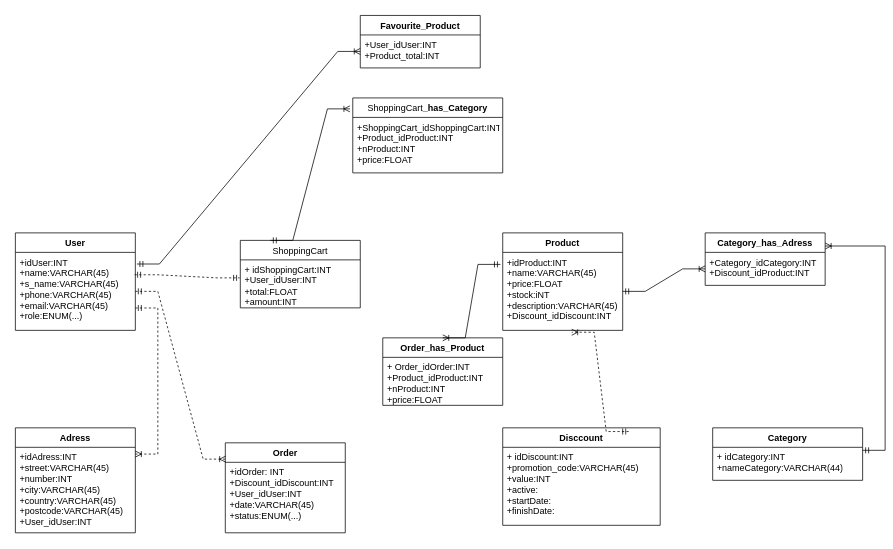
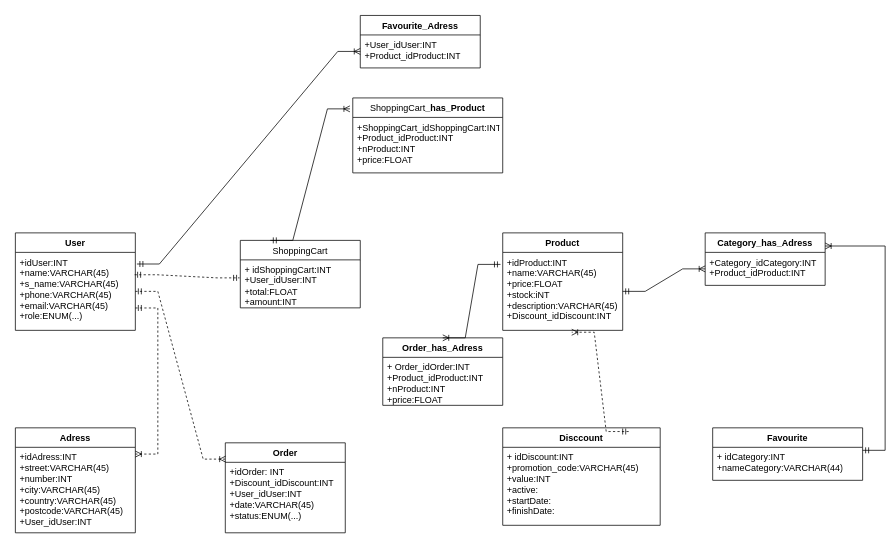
node "Favourite_Product": label "Favourite_Product" -> "Favourite_Adress"
node "+User_idUser:INT +Product_total:INT": label "+User_idUser:INT +Product_total:INT" -> "+User_idUser:INT +Product_idProduct:INT"
node "ShoppingCart_has_Category": label "ShoppingCart_has_Category" -> "ShoppingCart_has_Product"
node "+Category_idCategory:INT +Discount_idProduct:INT": label "+Category_idCategory:INT +Discount_idProduct:INT" -> "+Category_idCategory:INT +Product_idProduct:INT"
node "Order_has_Product": label "Order_has_Product" -> "Order_has_Adress"
node "Category": label "Category" -> "Favourite"
